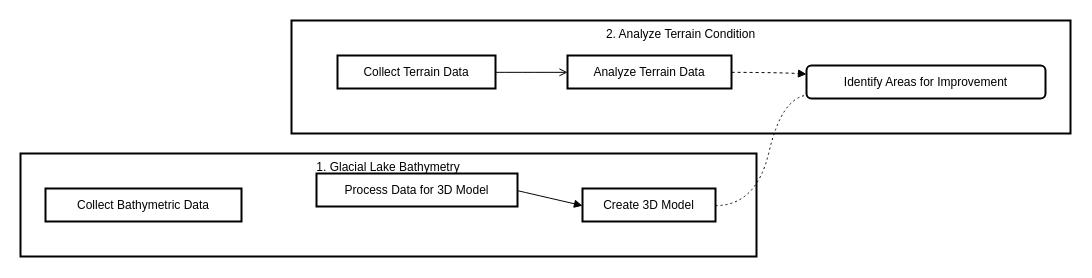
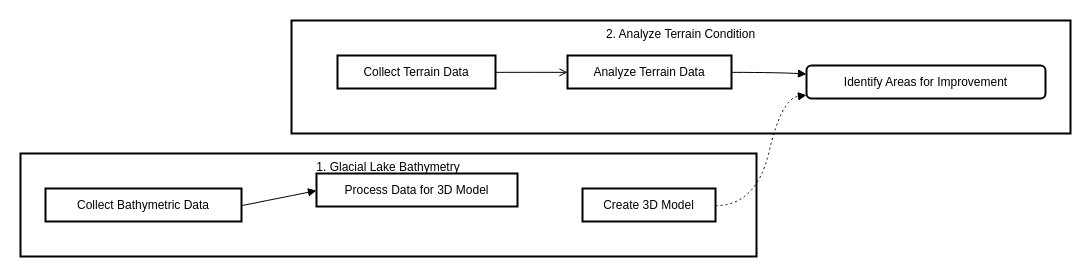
edge "Analyze Terrain Data" -> "Identify Areas for Improvement": style dashed -> solid
edge "Identify Areas for Improvement" -- "Create 3D Model": arrowhead none -> block
edge "Process Data for 3D Model" -> "Create 3D Model": removed
edge "Collect Bathymetric Data" -> "Process Data for 3D Model": added
